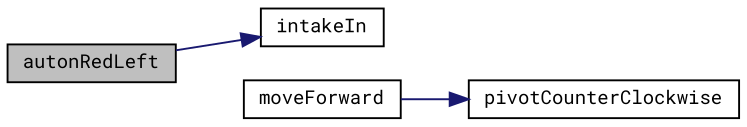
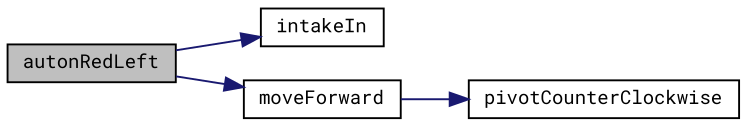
edge "autonRedLeft" -> "moveForward": added
